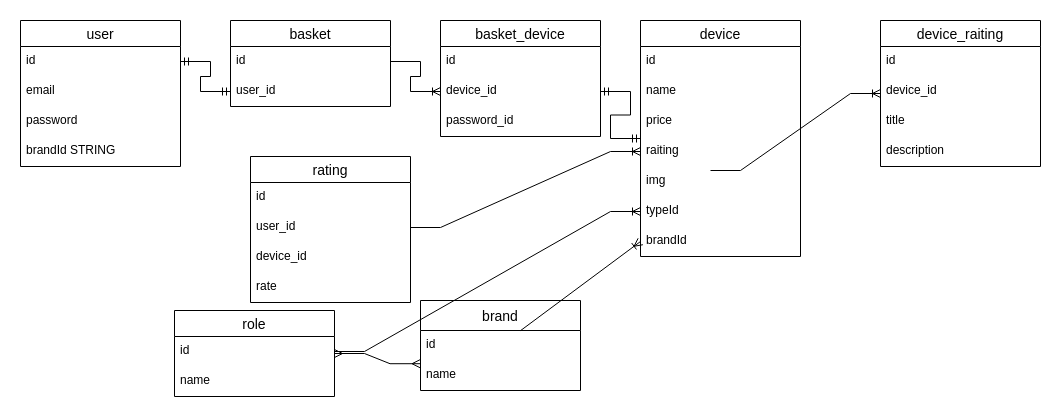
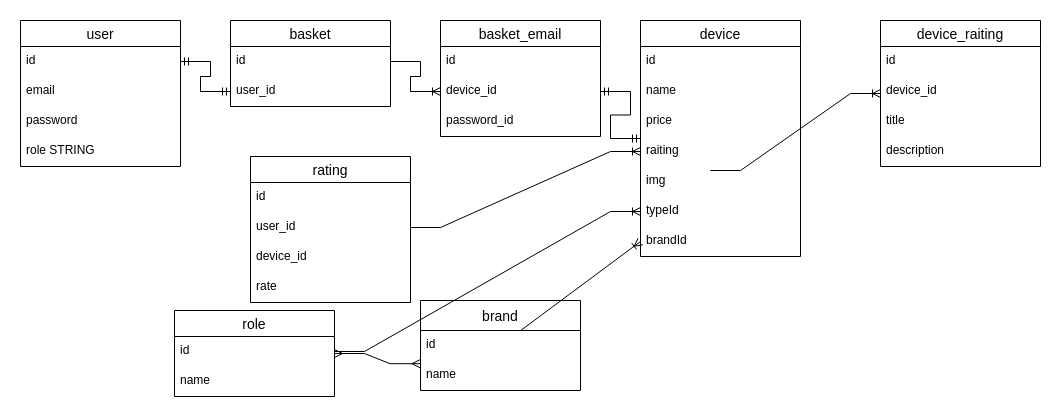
node "basket_device": label "basket_device" -> "basket_email"
node "brandId STRING": label "brandId STRING" -> "role STRING"
